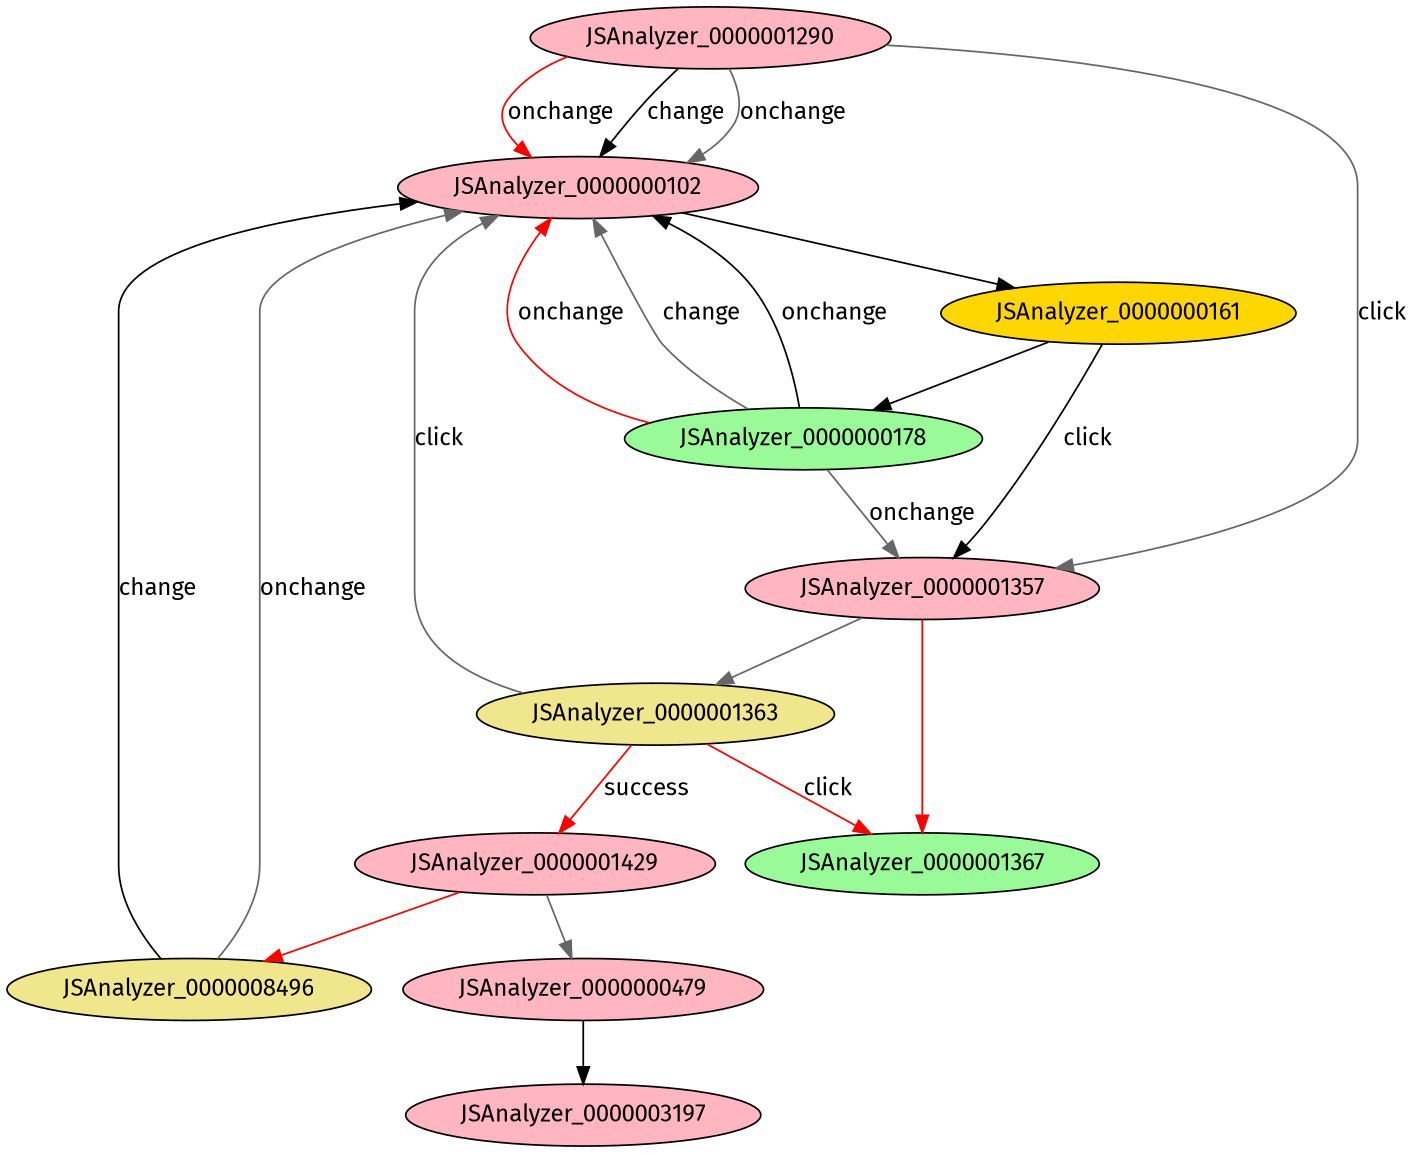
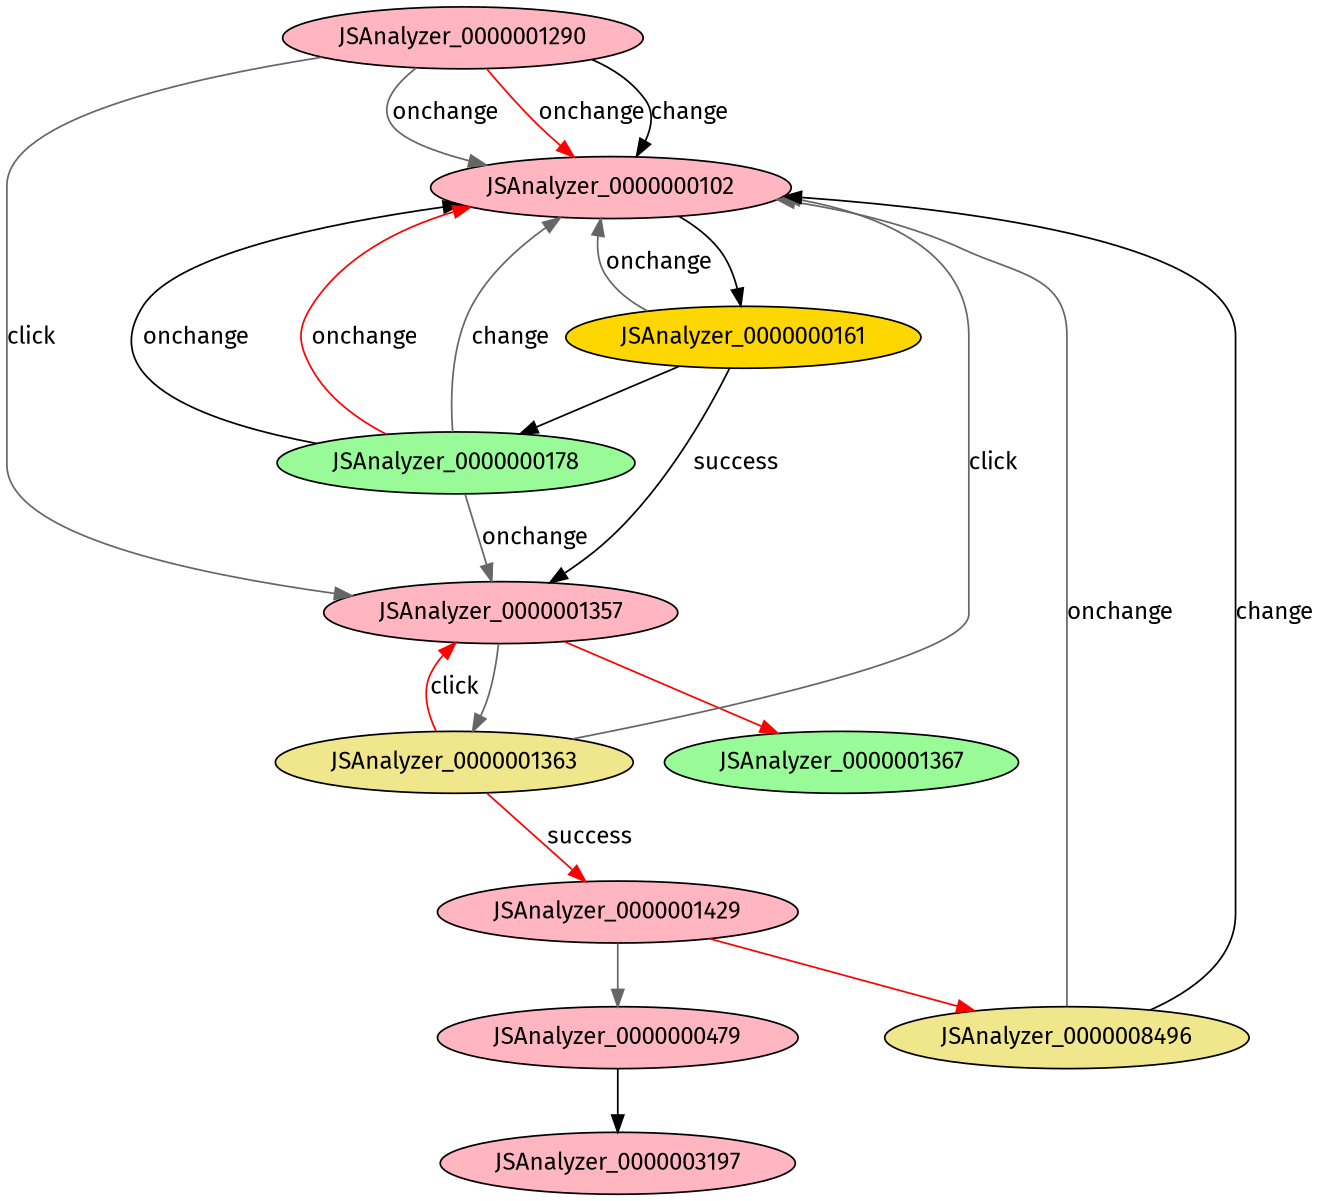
edge "JSAnalyzer_0000000161" -> "JSAnalyzer_0000000102": added, label "onchange"
edge "JSAnalyzer_0000000161" -> "JSAnalyzer_0000001357": label "click" -> "success"
edge "JSAnalyzer_0000001363" -> "JSAnalyzer_0000001367": now "JSAnalyzer_0000001363" -> "JSAnalyzer_0000001357"
